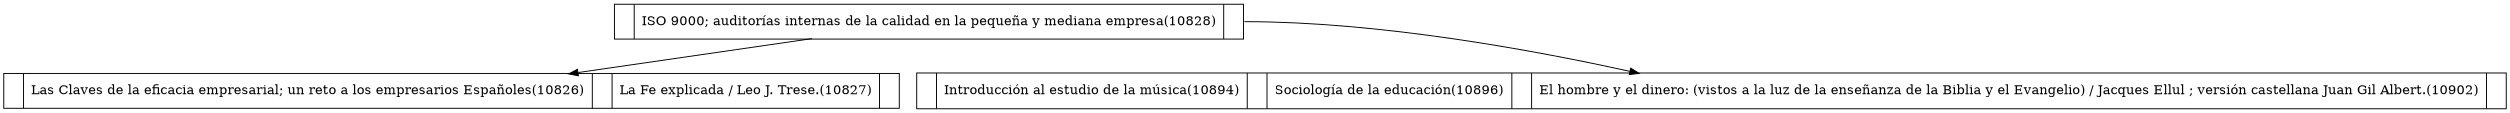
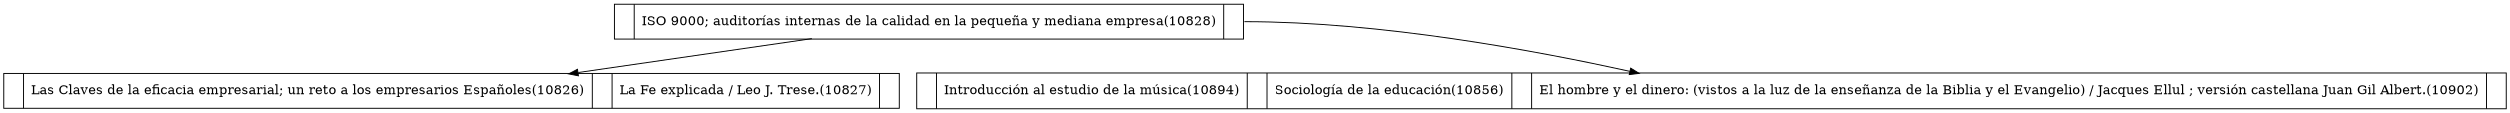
node "Introducción al estudio de la música(10894)": text "Sociología de la educación(10896)" -> "Sociología de la educación(10856)"
